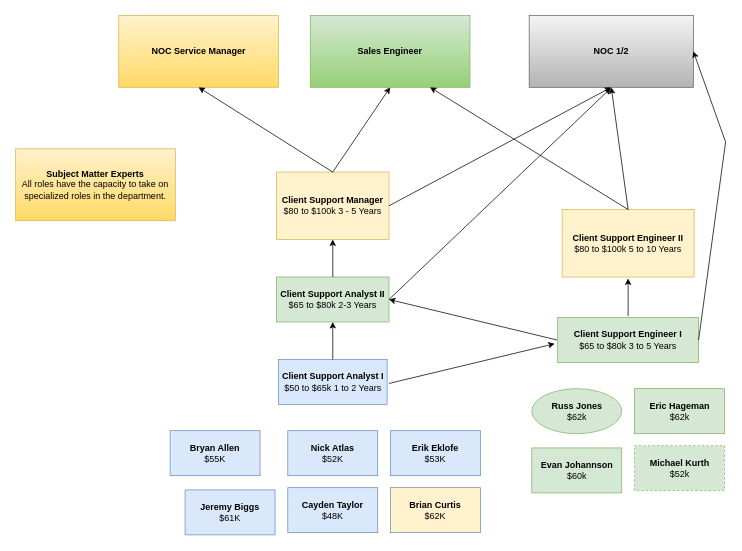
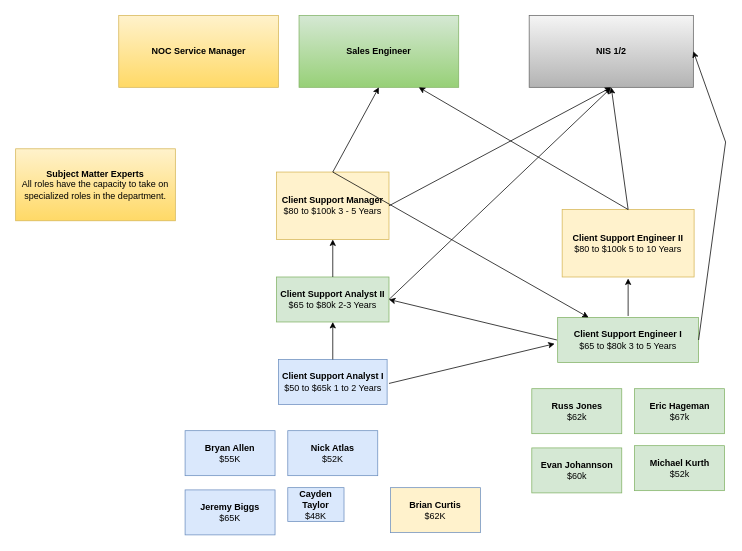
node "Sales Engineer": moved (390, 51) -> (379, 51)
node "NOC 1/2": label "NOC 1/2" -> "NIS 1/2"
edge "Client Support Manager $80 to $100k 3 - 5 Years" -> "NOC Service Manager": now "Client Support Manager $80 to $100k 3 - 5 Years" -> "Client Support Engineer I $65 to $80k 3 to 5 Years"
node "Russ Jones $62k": shape ellipse -> rectangle
node "Eric Hageman $62k": label "Eric Hageman $62k" -> "Eric Hageman $67k"
node "Bryan Allen $55K": moved (215, 453) -> (230, 453)
node "Erik Eklofe $53K": removed
node "Michael Kurth $52k": style dashed -> solid
node "Cayden Taylor $48K": size 90x45 -> 56x34
node "Jeremy Biggs $61K": label "Jeremy Biggs $61K" -> "Jeremy Biggs $65K"
